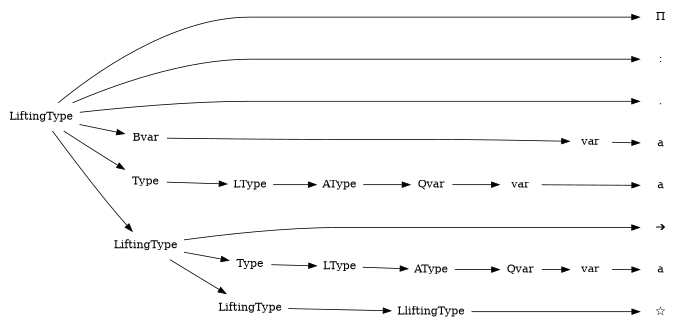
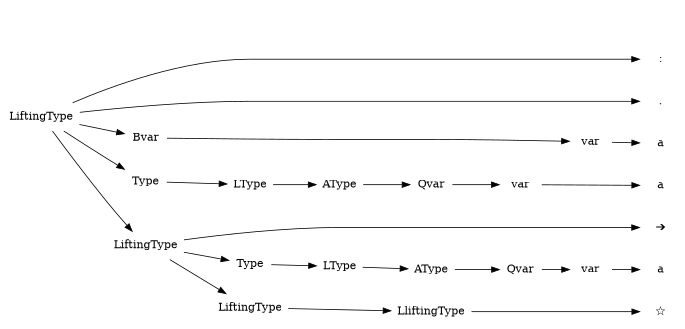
node "Π": removed
